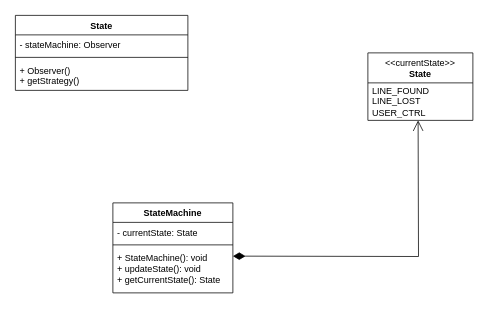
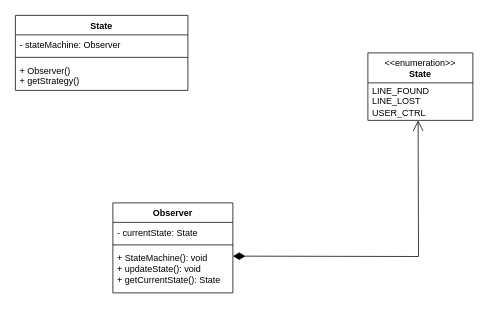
node "<<currentState>> State": label "<<currentState>> State" -> "<<enumeration>> State"
node "StateMachine": label "StateMachine" -> "Observer"
